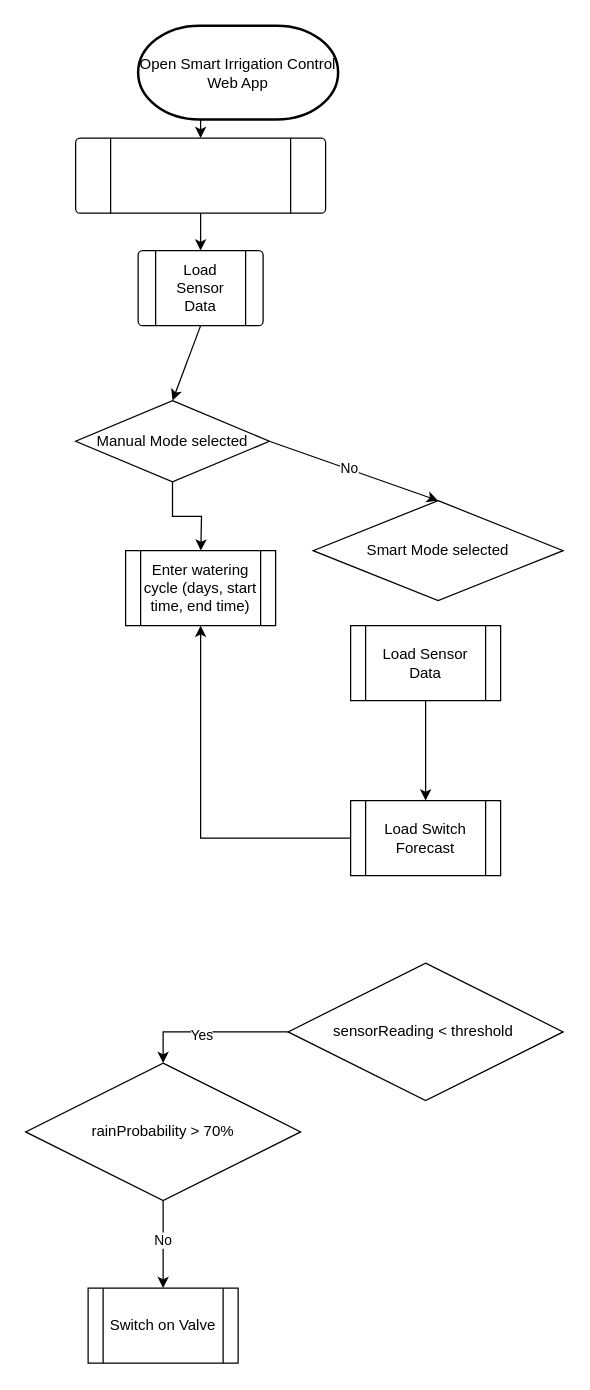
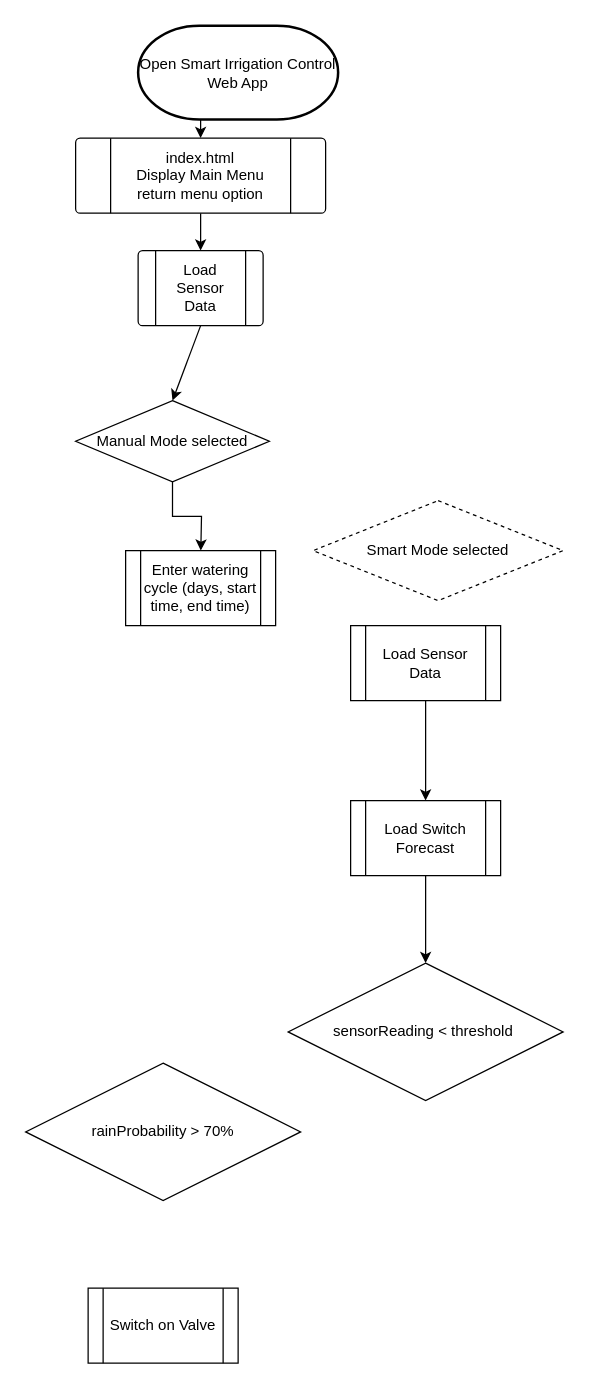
node "index.html Display Main Menu return menu option": added
edge "Manual Mode selected" -> "Smart Mode selected": removed, label "No"
node "Smart Mode selected": style solid -> dashed
edge "Load Switch Forecast" -> "Enter watering cycle (days, start time, end time)": now "Load Switch Forecast" -> "sensorReading < threshold"
edge "sensorReading < threshold" -> "rainProbability > 70%": removed, label "Yes"
edge "rainProbability > 70%" -> "Switch on Valve": removed, label "No"
